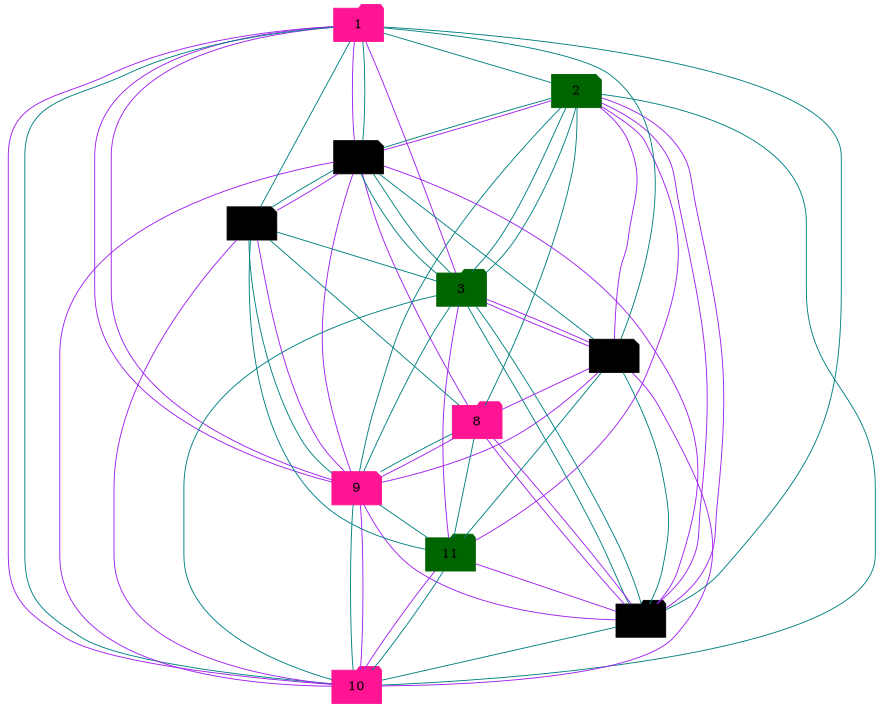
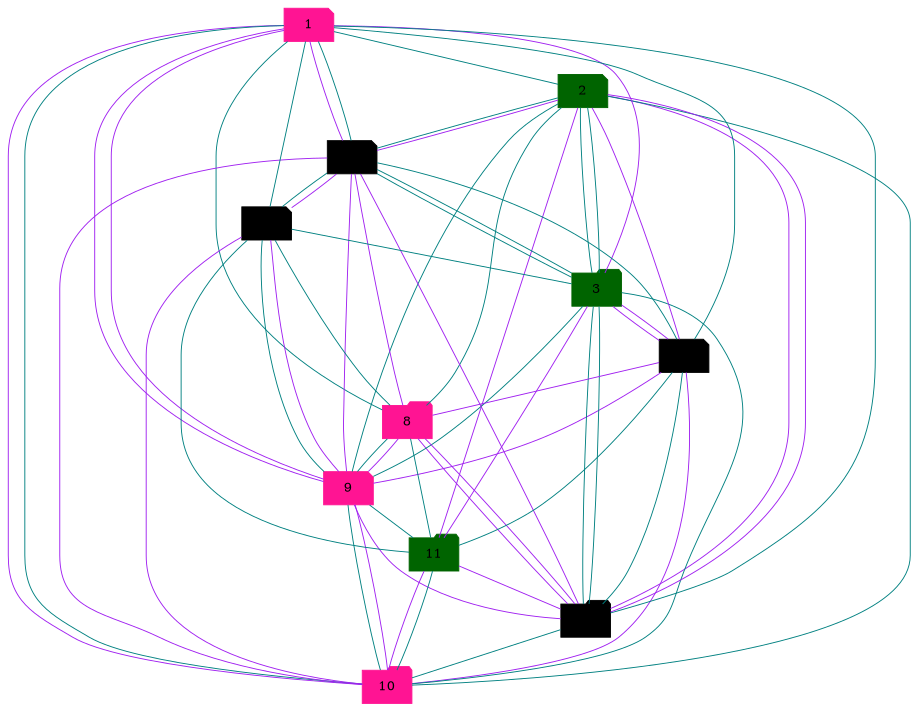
node "1": shape folder -> note
edge "1" -- "8": added
